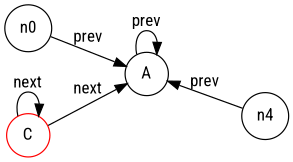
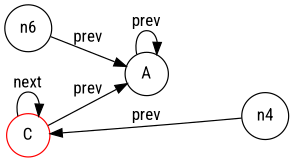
node "n0": label "n0" -> "n6"
edge "C" -> "A": label "next" -> "prev"
edge "n4" -> "A": now "n4" -> "C"
